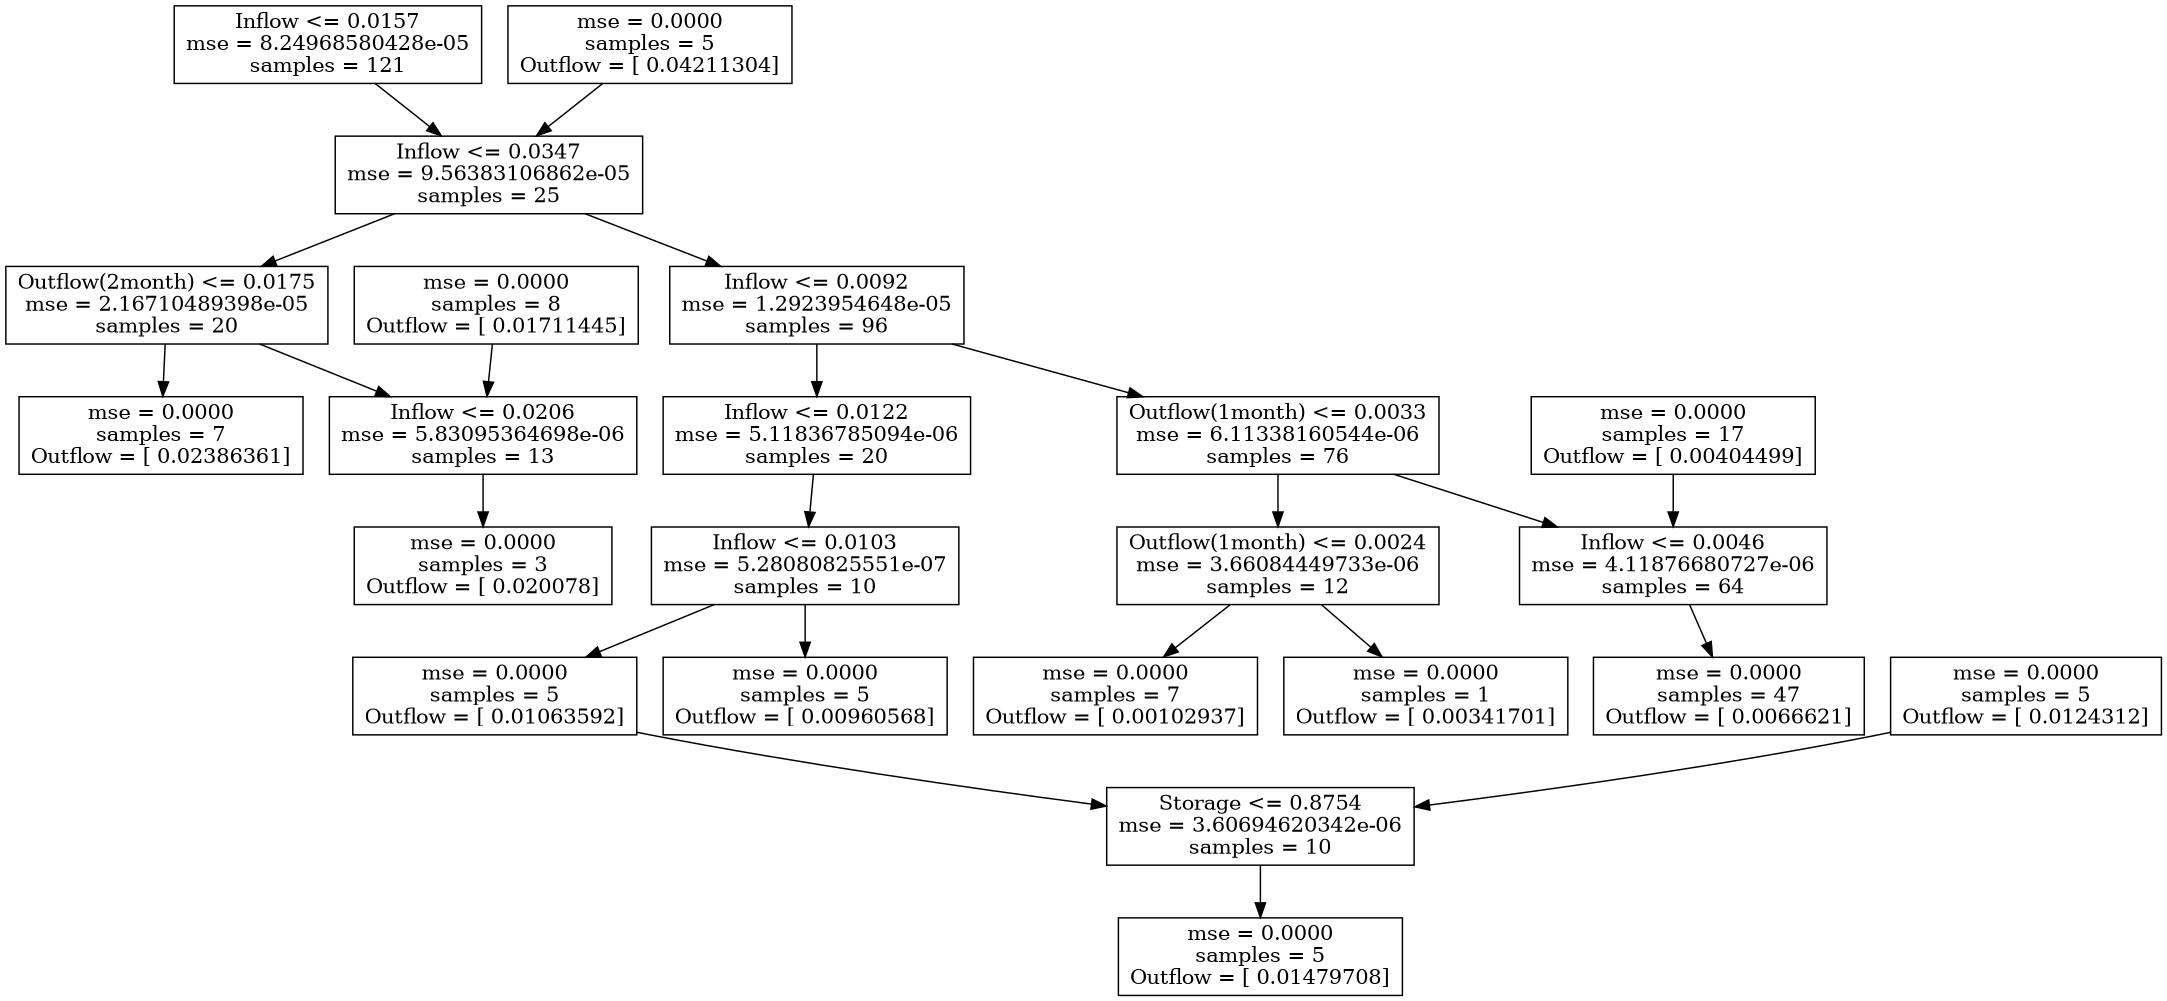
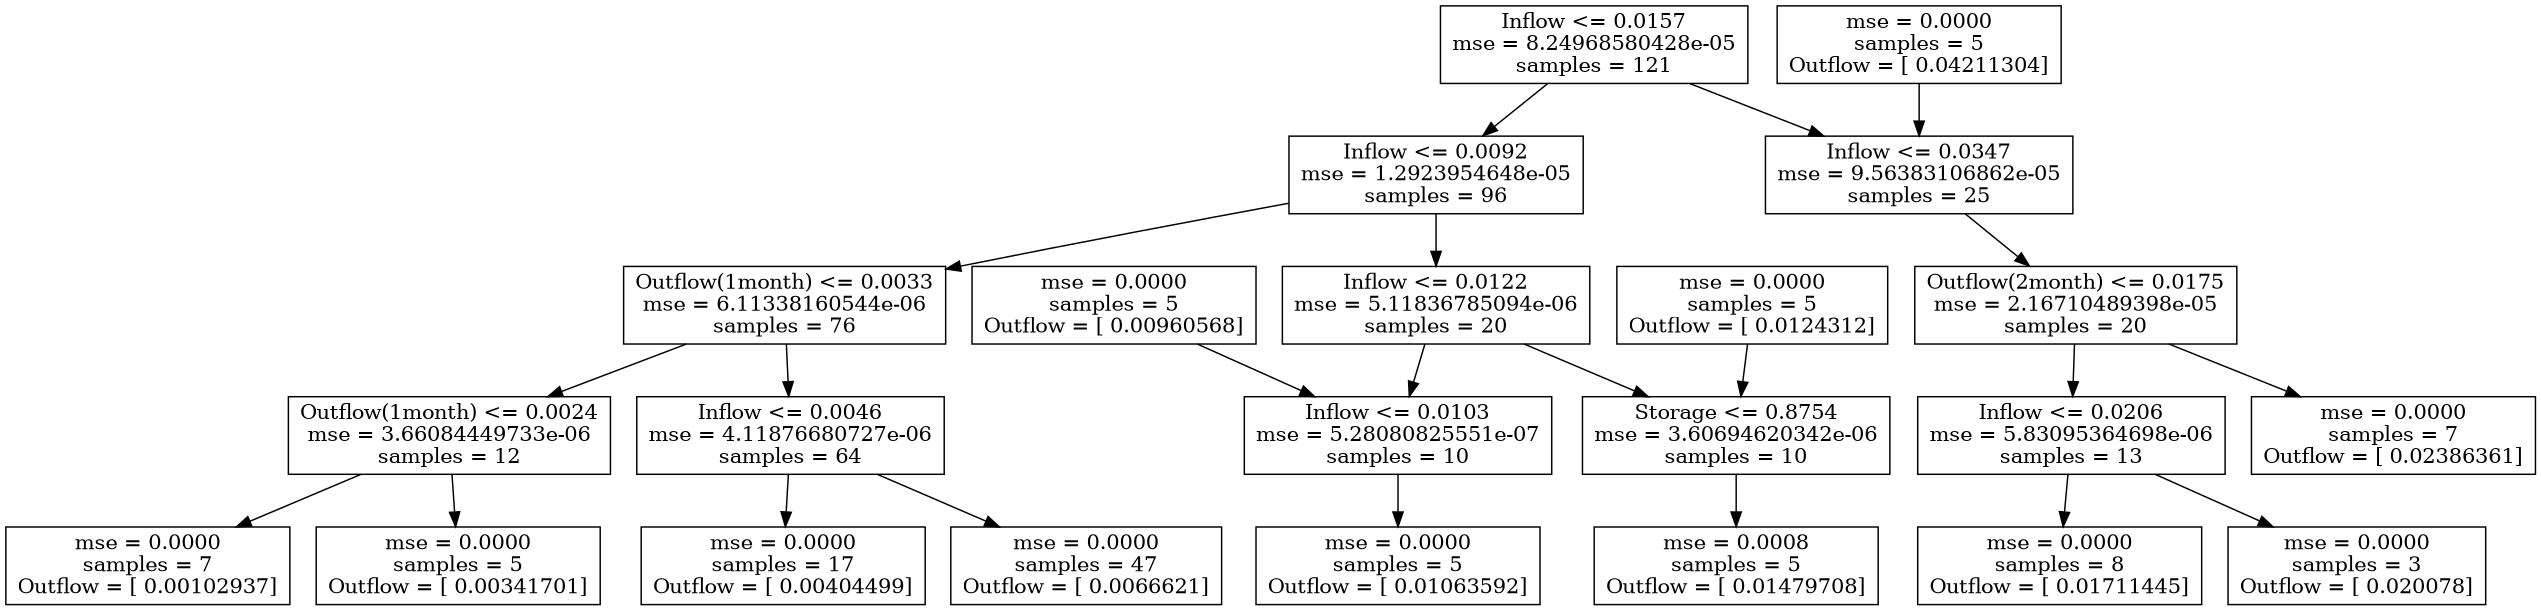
edge "Inflow <= 0.0347 mse = 9.56383106862e-05 samples = 25" -> "Inflow <= 0.0092 mse = 1.2923954648e-05 samples = 96": now "Inflow <= 0.0157 mse = 8.24968580428e-05 samples = 121" -> "Inflow <= 0.0092 mse = 1.2923954648e-05 samples = 96"
edge "mse = 0.0000 samples = 8 Outflow = [ 0.01711445]" -> "Inflow <= 0.0206 mse = 5.83095364698e-06 samples = 13": reversed
edge "mse = 0.0000 samples = 17 Outflow = [ 0.00404499]" -> "Inflow <= 0.0046 mse = 4.11876680727e-06 samples = 64": reversed
edge "Inflow <= 0.0103 mse = 5.28080825551e-07 samples = 10" -> "mse = 0.0000 samples = 5 Outflow = [ 0.00960568]": reversed
node "mse = 0.0000 samples = 1 Outflow = [ 0.00341701]": label "mse = 0.0000 samples = 1 Outflow = [ 0.00341701]" -> "mse = 0.0000 samples = 5 Outflow = [ 0.00341701]"
edge "mse = 0.0000 samples = 5 Outflow = [ 0.01063592]" -> "Storage <= 0.8754 mse = 3.60694620342e-06 samples = 10": now "Inflow <= 0.0122 mse = 5.11836785094e-06 samples = 20" -> "Storage <= 0.8754 mse = 3.60694620342e-06 samples = 10"
node "mse = 0.0000 samples = 5 Outflow = [ 0.01479708]": label "mse = 0.0000 samples = 5 Outflow = [ 0.01479708]" -> "mse = 0.0008 samples = 5 Outflow = [ 0.01479708]"
